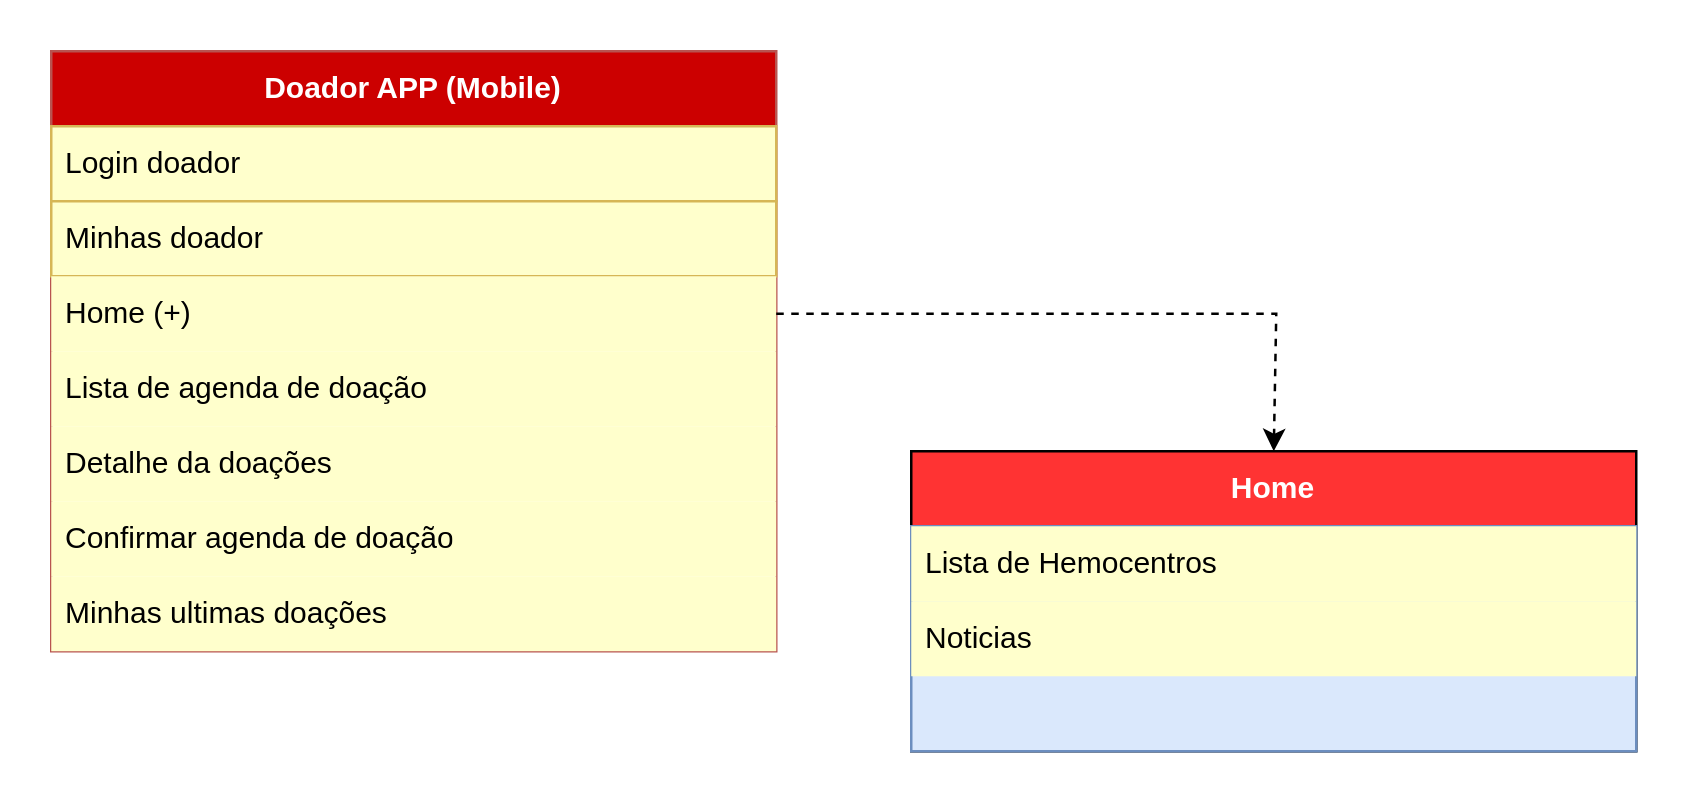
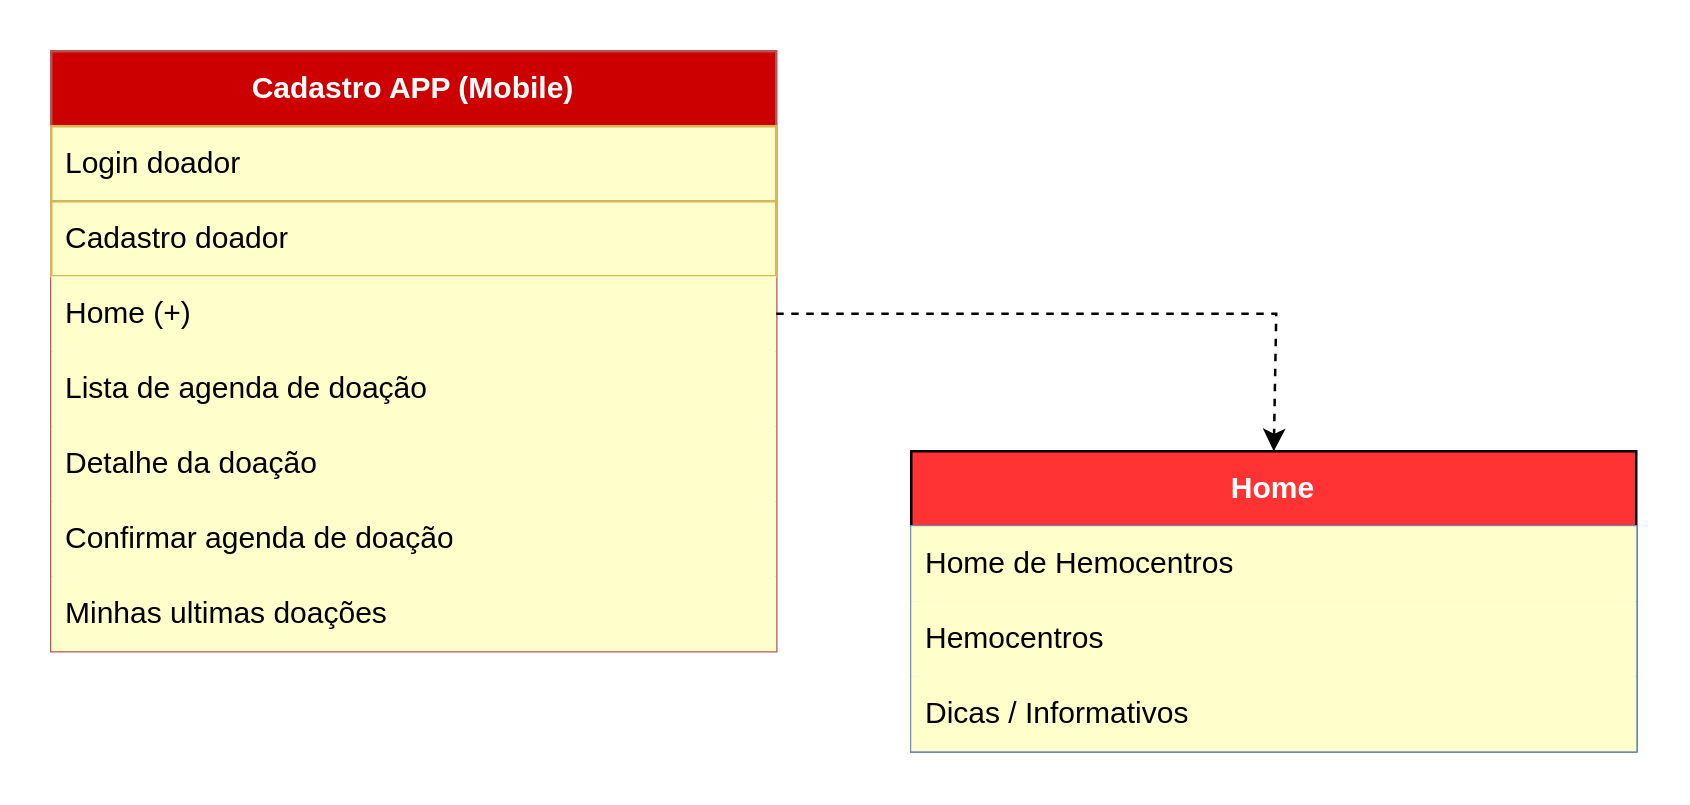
node "Doador APP (Mobile)": label "Doador APP (Mobile)" -> "Cadastro APP (Mobile)"
node "Minhas doador": label "Minhas doador" -> "Cadastro doador"
node "Detalhe da doações": label "Detalhe da doações" -> "Detalhe da doação"
node "Lista de Hemocentros": label "Lista de Hemocentros" -> "Home de Hemocentros"
node "Noticias": label "Noticias" -> "Hemocentros"
node "Dicas / Informativos": added
